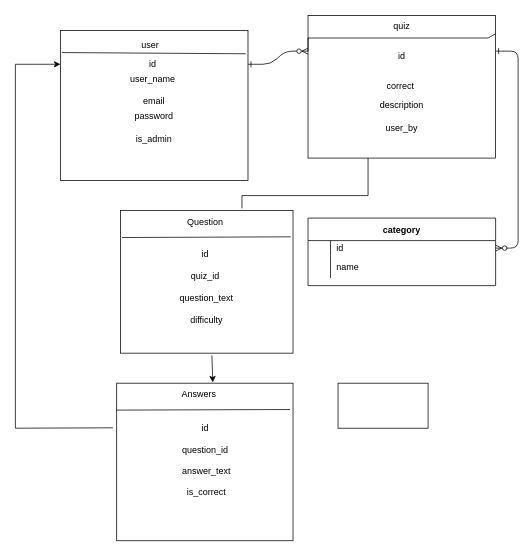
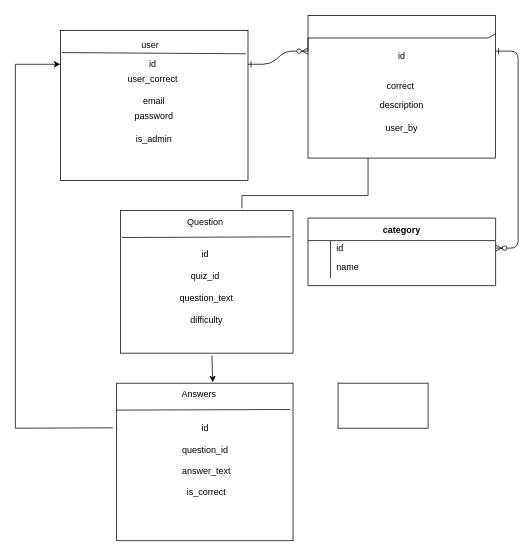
node "quiz": removed
node "user_name": label "user_name" -> "user_correct"
